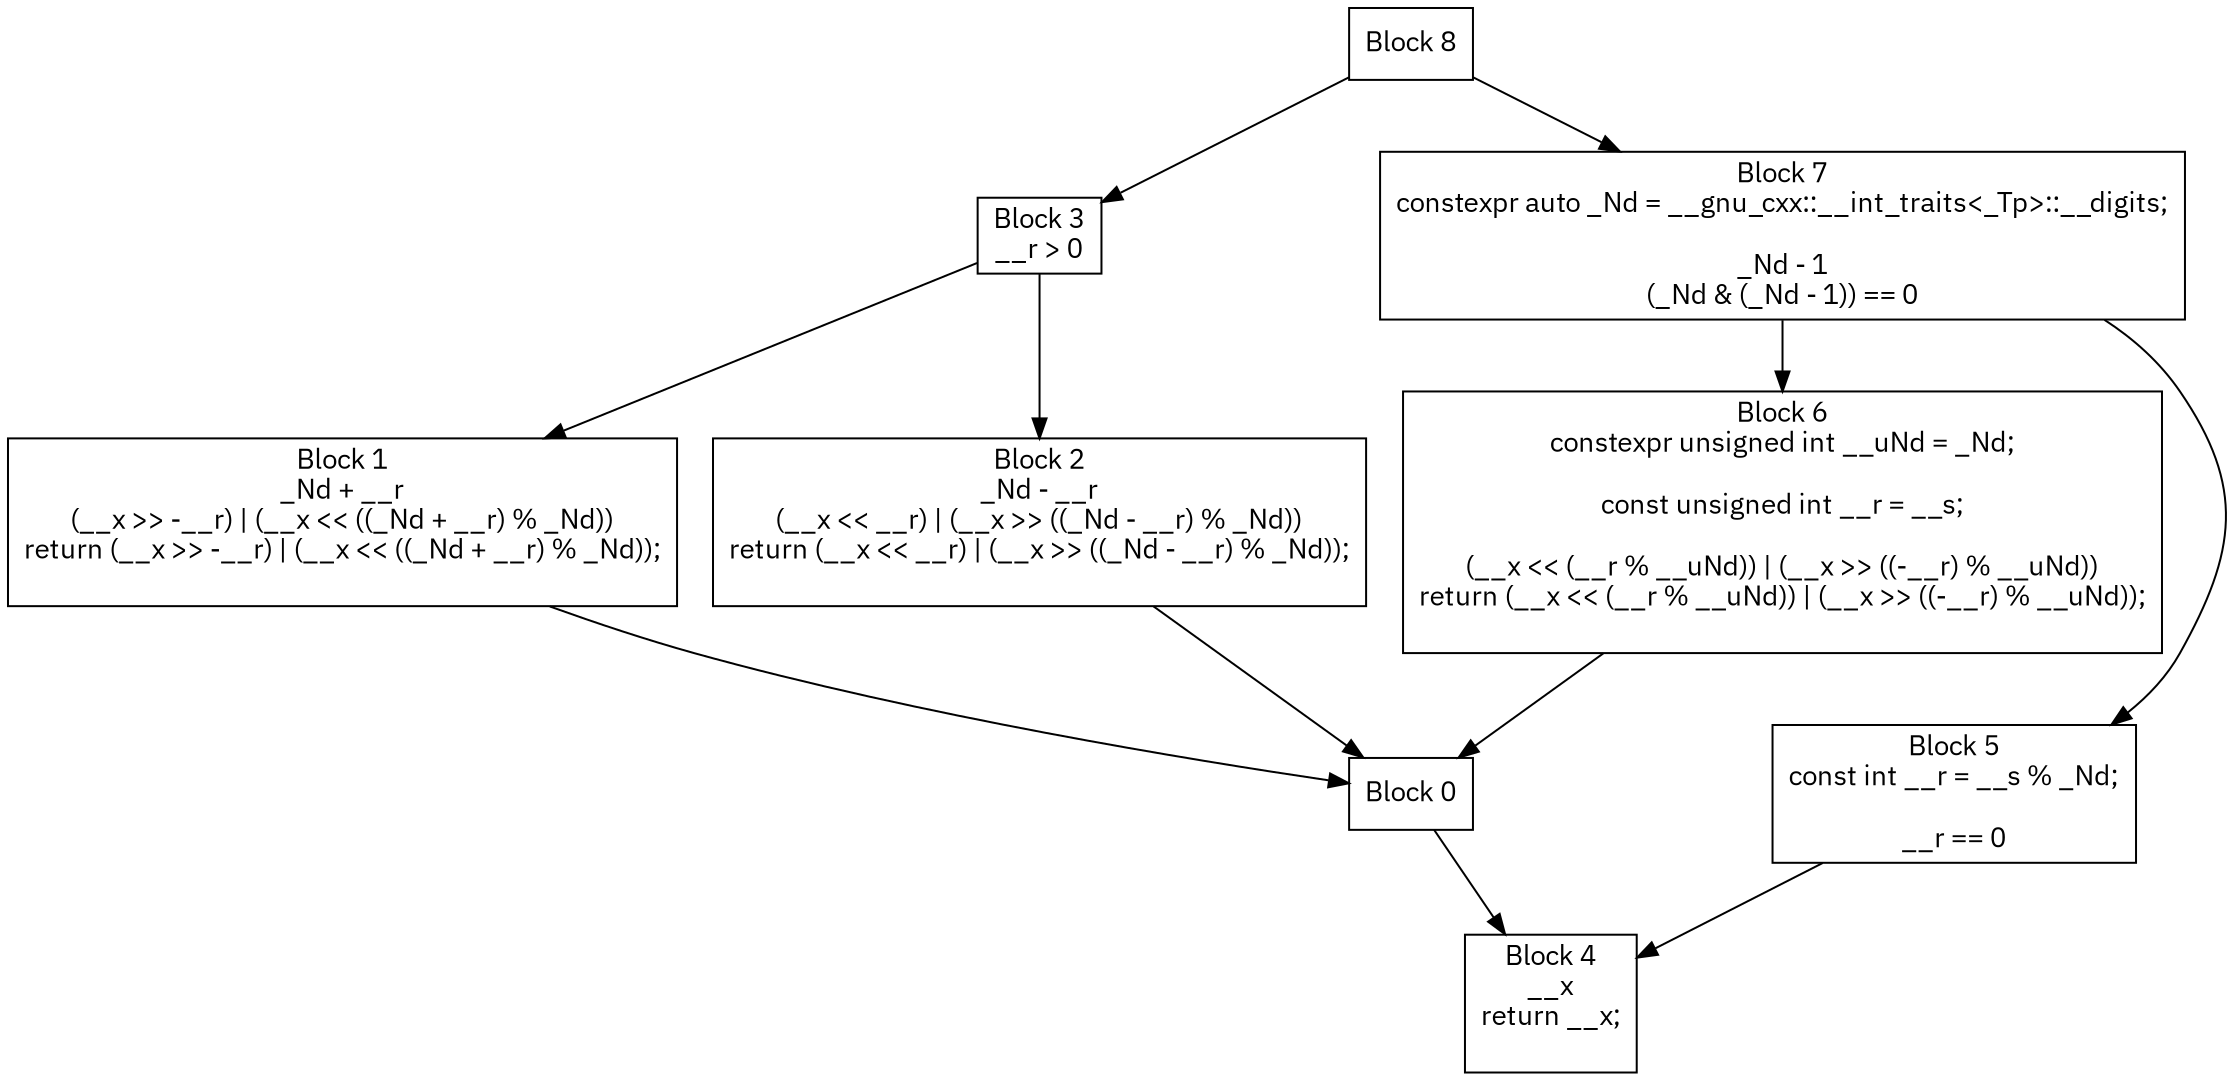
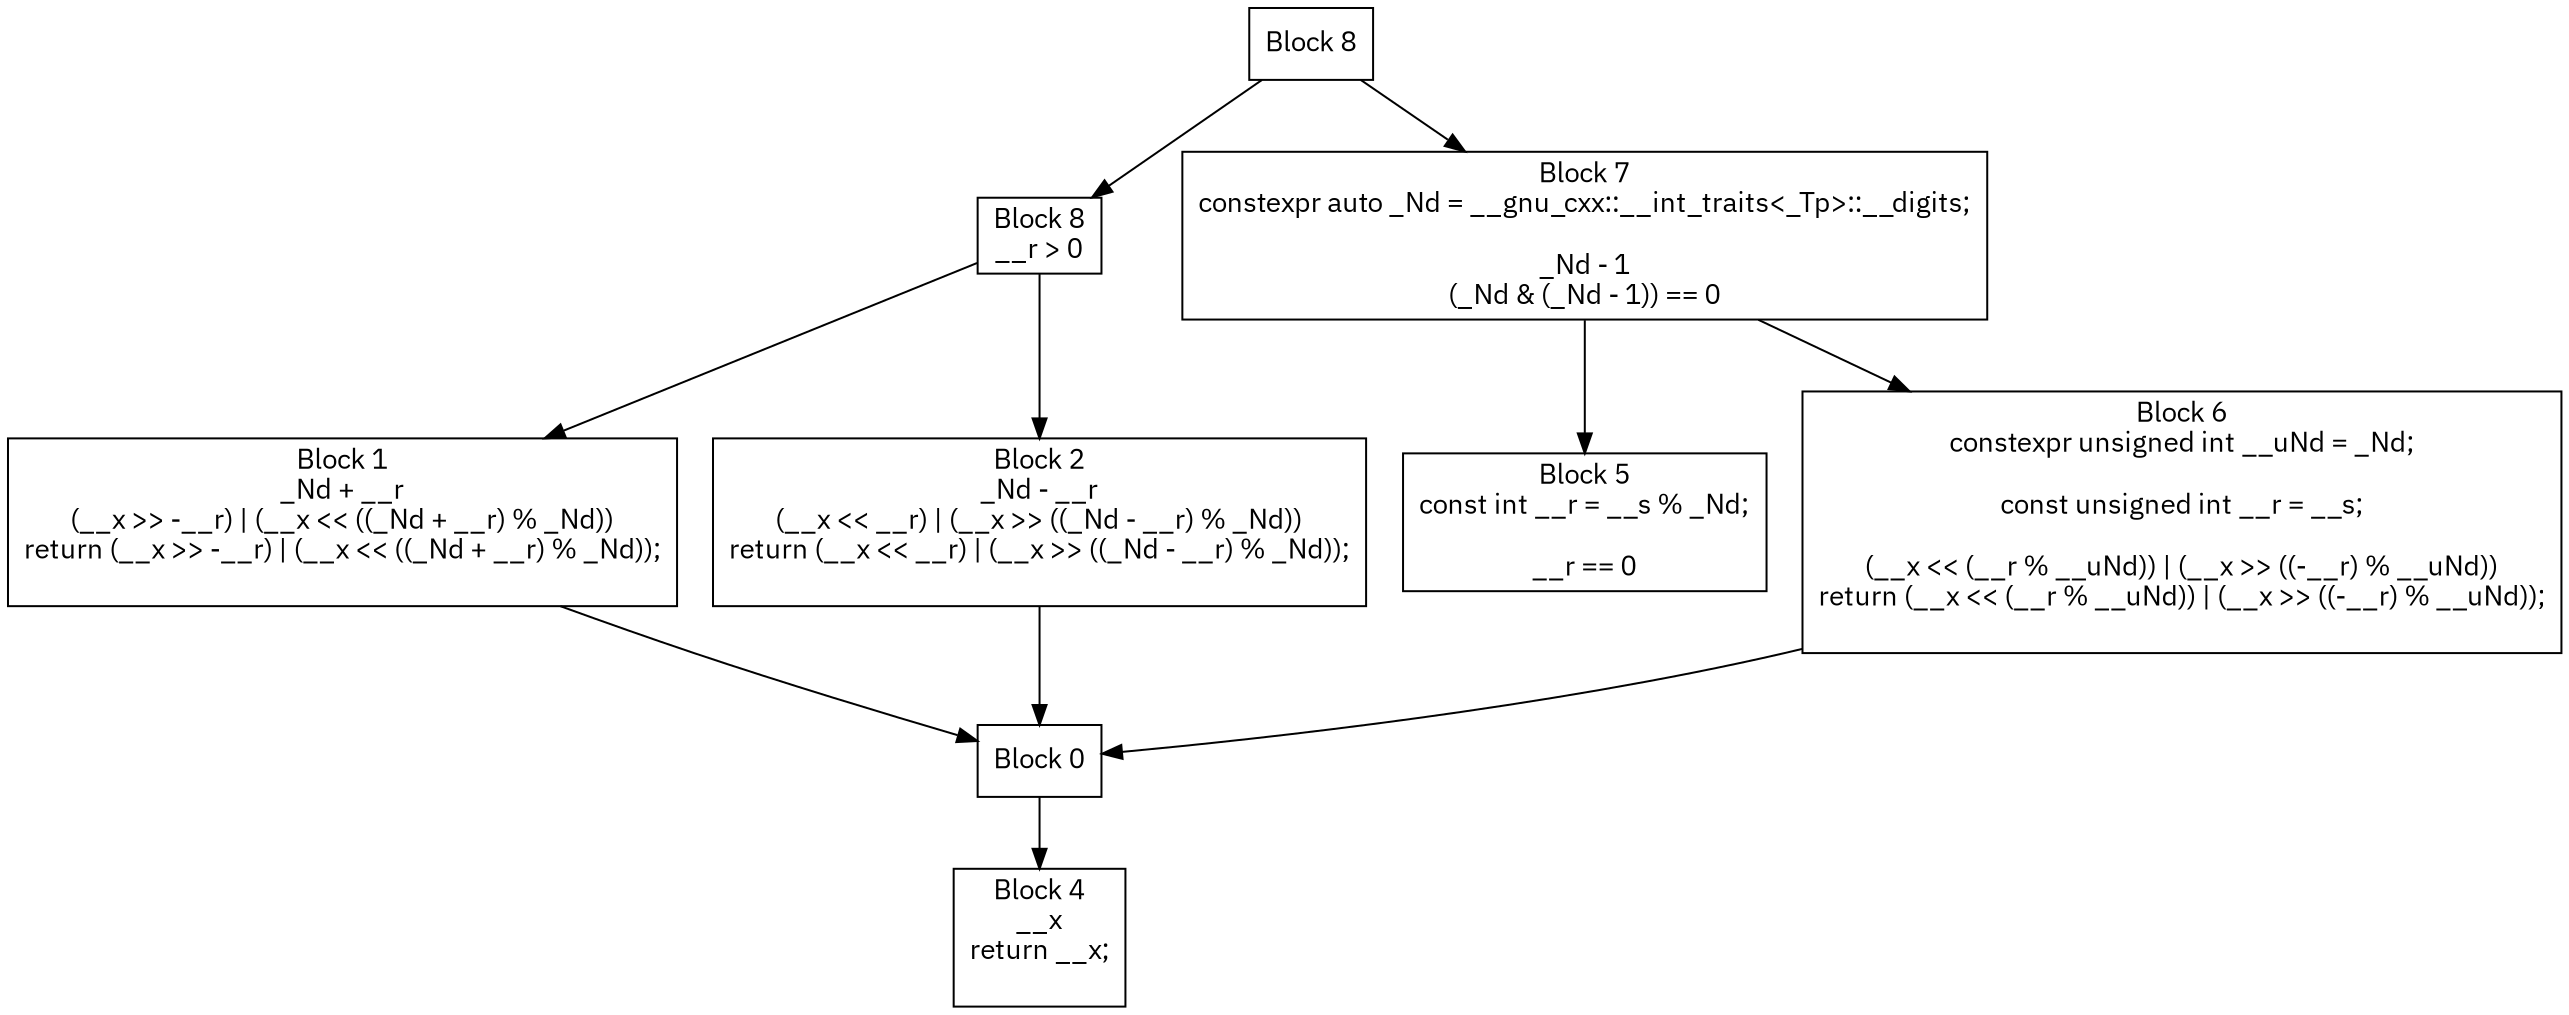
node "Block 3 __r > 0": label "Block 3 __r > 0" -> "Block 8 __r > 0"
edge "Block 5 const int __r = __s % _Nd; __r == 0" -> "Block 4 __x return __x;": removed
